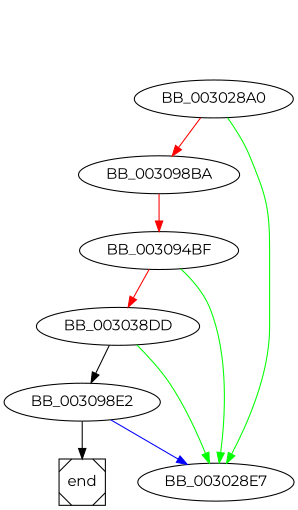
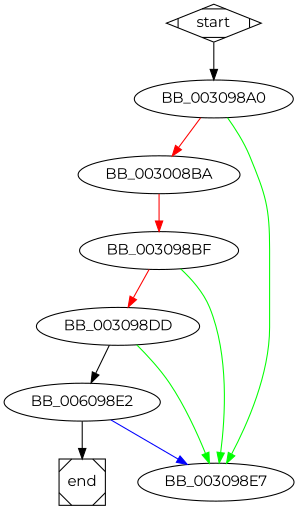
node "start": added
node "BB_003028A0": label "BB_003028A0" -> "BB_003098A0"
node "BB_003098BA": label "BB_003098BA" -> "BB_003008BA"
node "BB_003094BF": label "BB_003094BF" -> "BB_003098BF"
node "BB_003038DD": label "BB_003038DD" -> "BB_003098DD"
node "BB_003098E2": label "BB_003098E2" -> "BB_006098E2"
node "BB_003028E7": label "BB_003028E7" -> "BB_003098E7"
